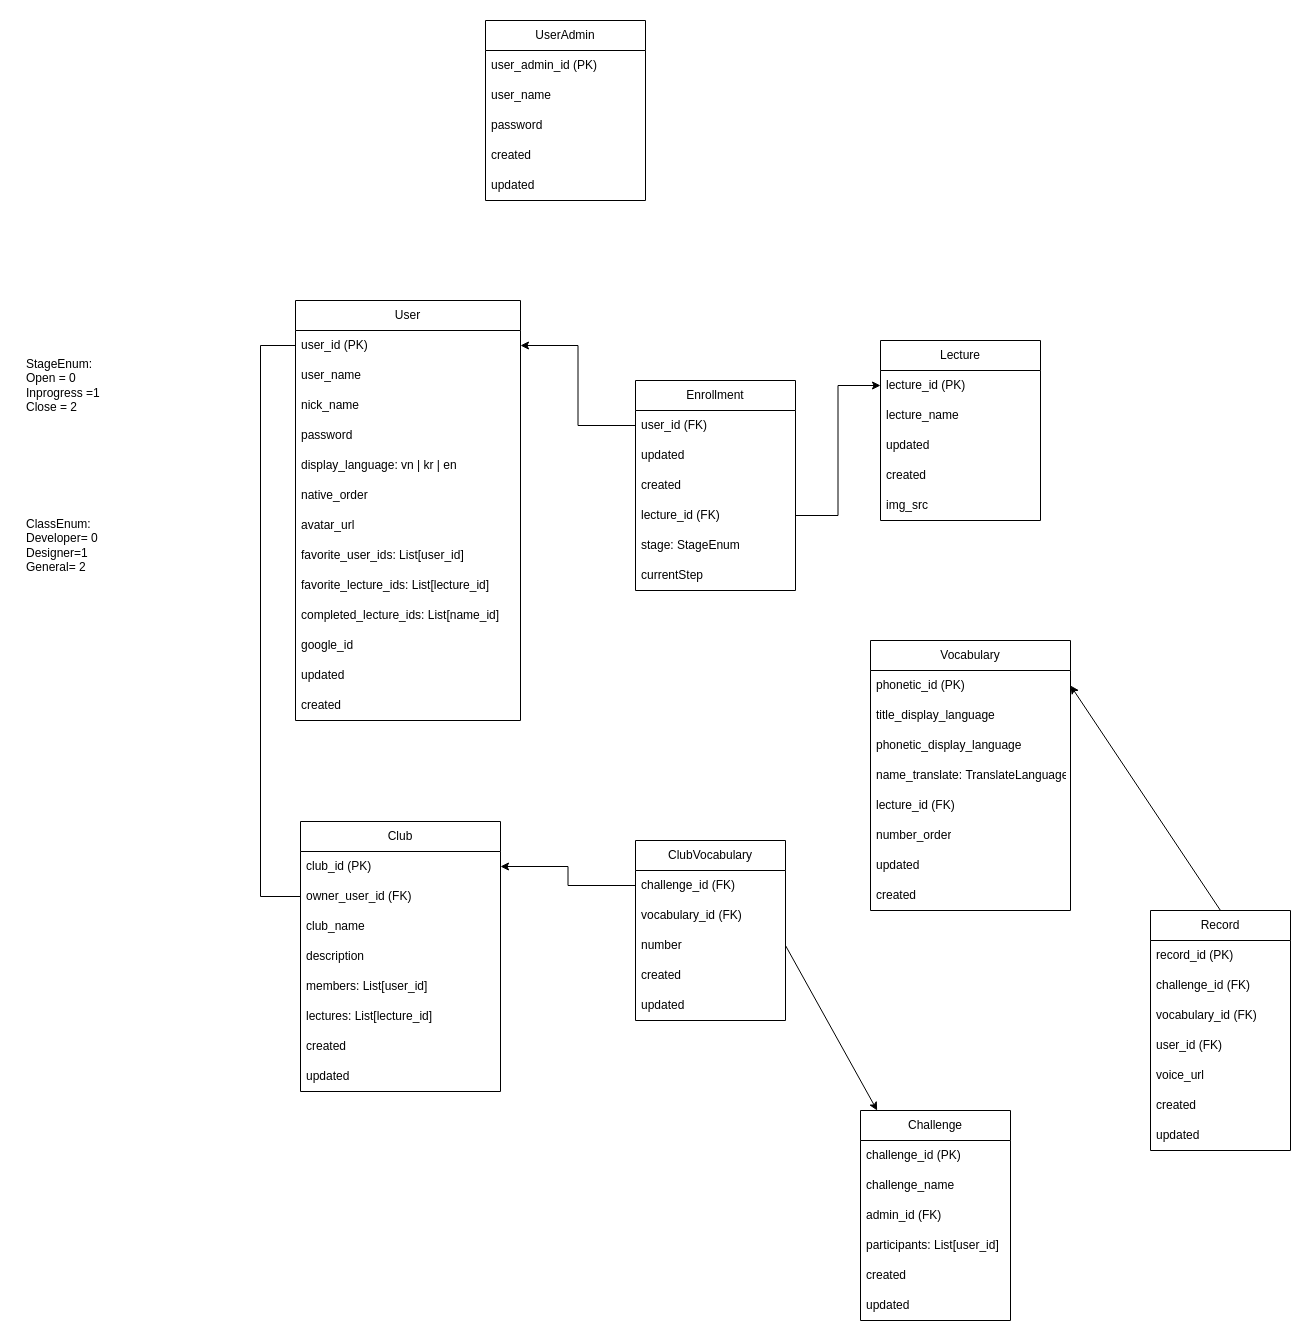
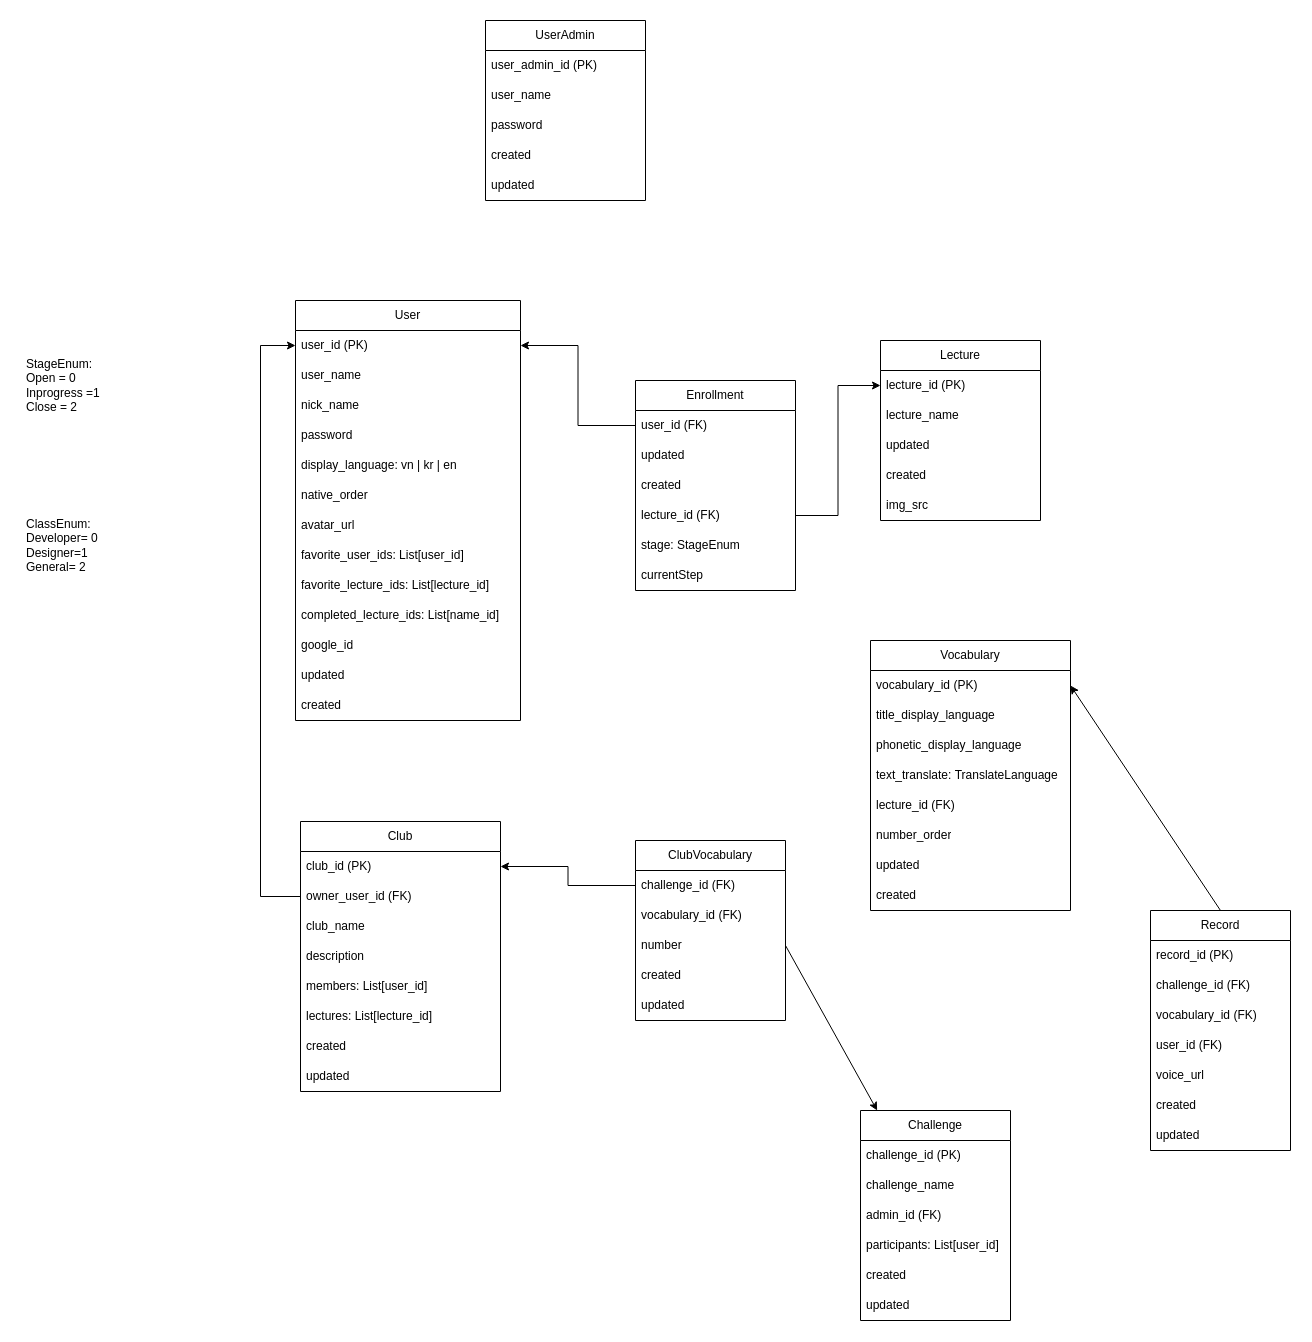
edge "user_id (PK)" -- "owner_user_id (FK)": arrowhead none -> classic
node "phonetic_id (PK)": label "phonetic_id (PK)" -> "vocabulary_id (PK)"
node "name_translate: TranslateLanguage": label "name_translate: TranslateLanguage" -> "text_translate: TranslateLanguage"
